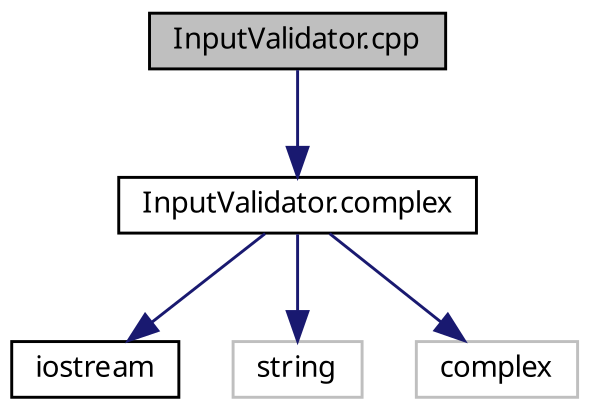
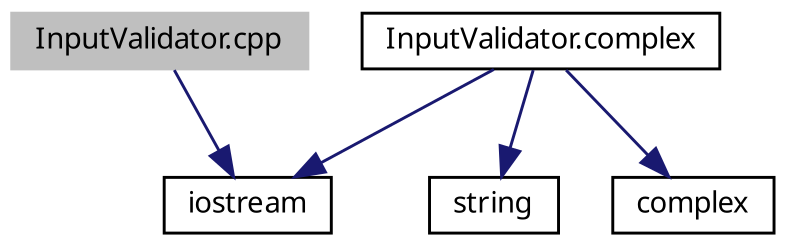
node "InputValidator.cpp": color black -> grey75
edge "InputValidator.cpp" -> "InputValidator.complex": now "InputValidator.cpp" -> "iostream"
node "string": color grey75 -> black
node "complex": color grey75 -> black
